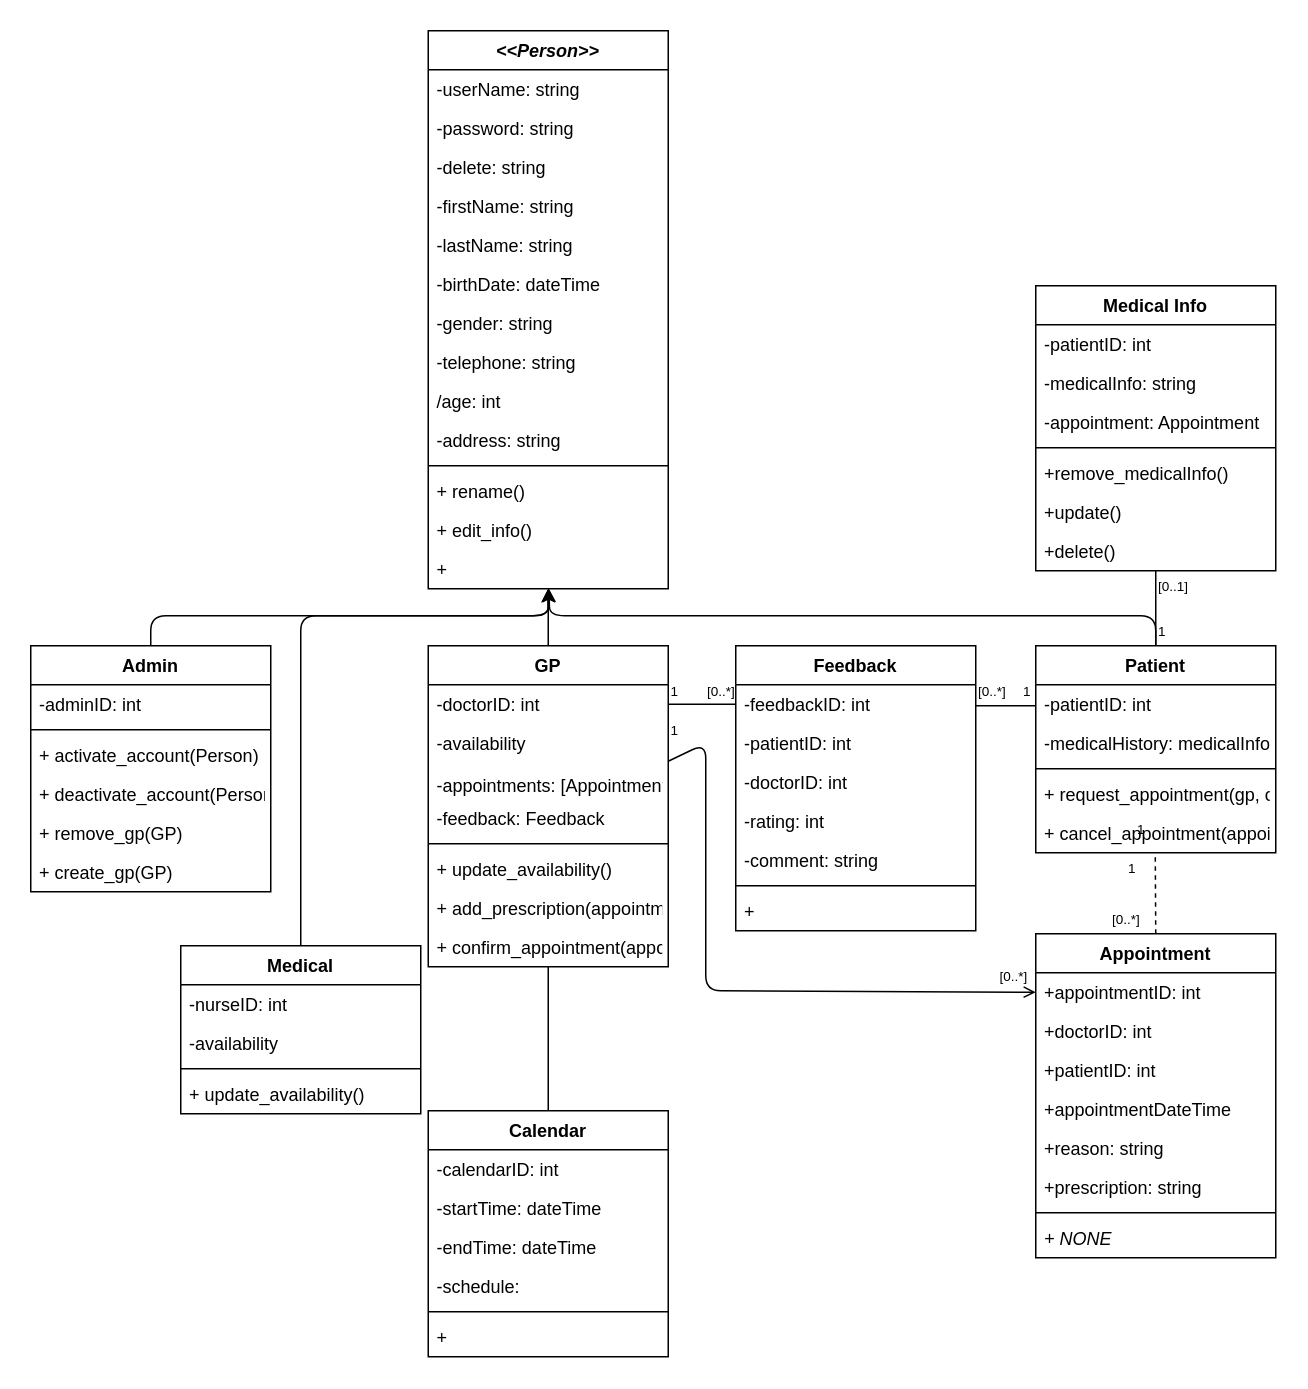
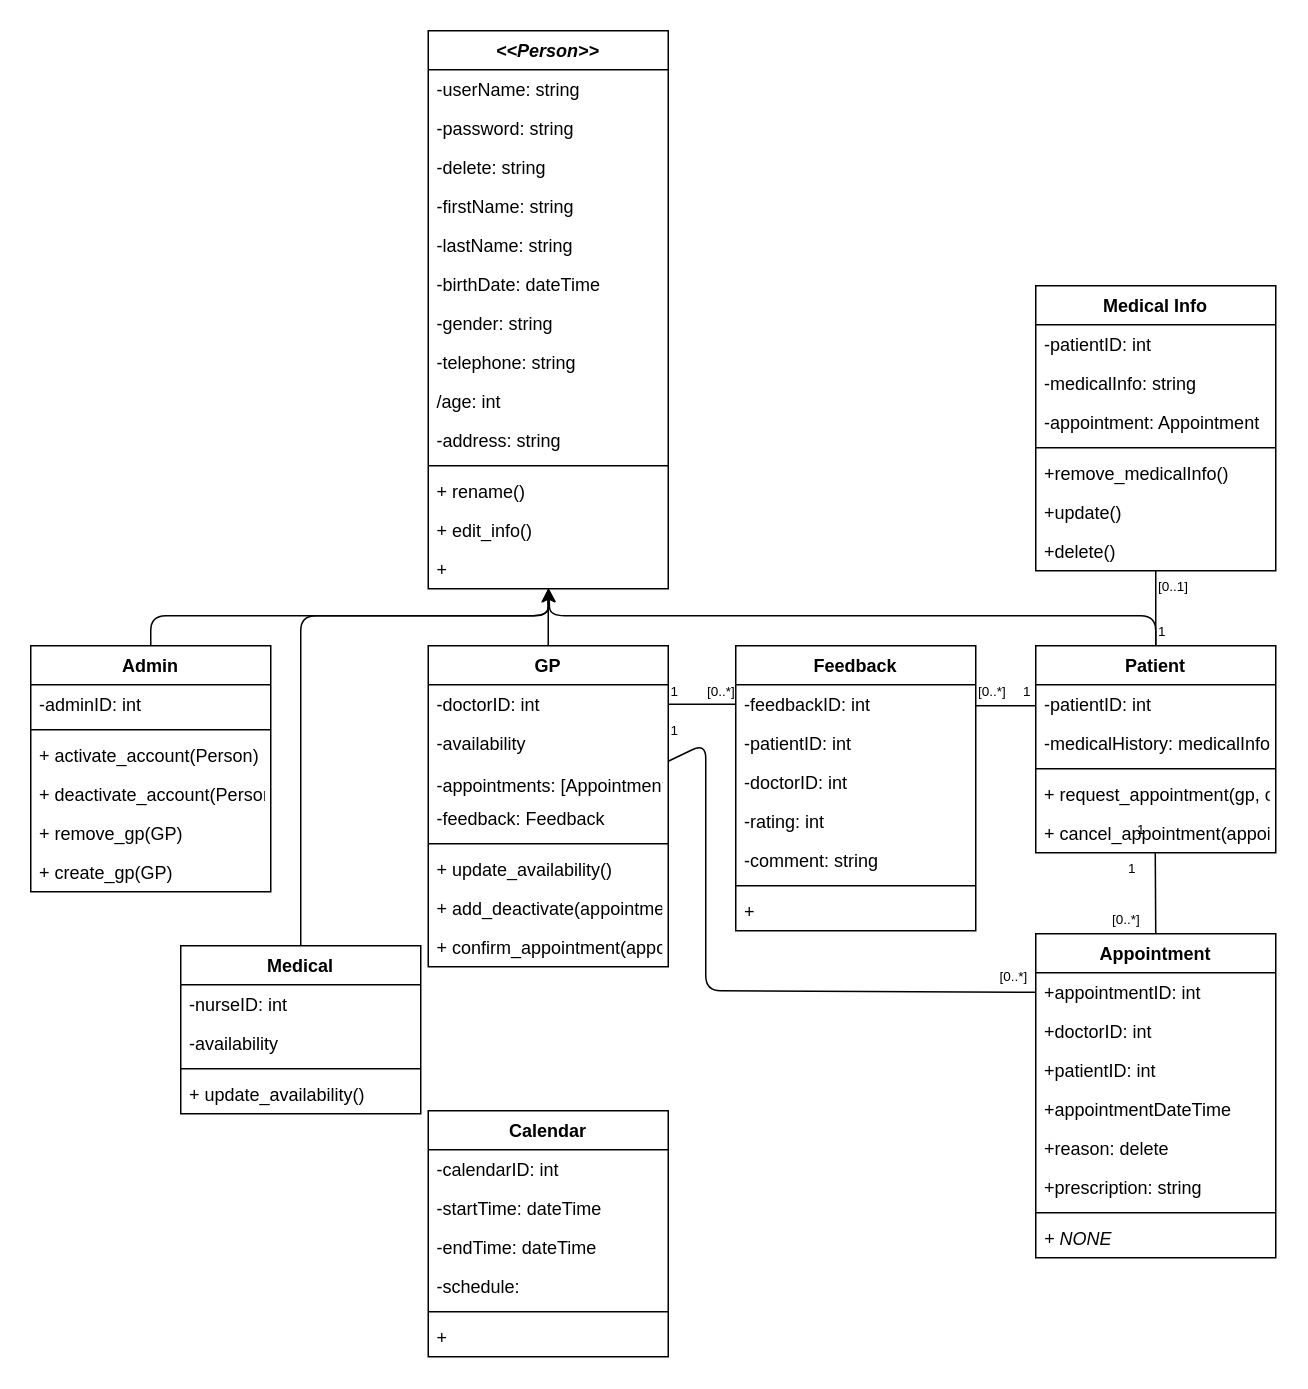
edge "+ cancel_appointment(appointmentID)" -- "Appointment": style dashed -> solid
node "+ add_prescription(appointment)": label "+ add_prescription(appointment)" -> "+ add_deactivate(appointment)"
edge "-availability -appointments: [Appointment]" -> "+appointmentID: int": arrowhead open -> none
edge "GP" -- "Calendar": removed
node "+reason: string": label "+reason: string" -> "+reason: delete"
